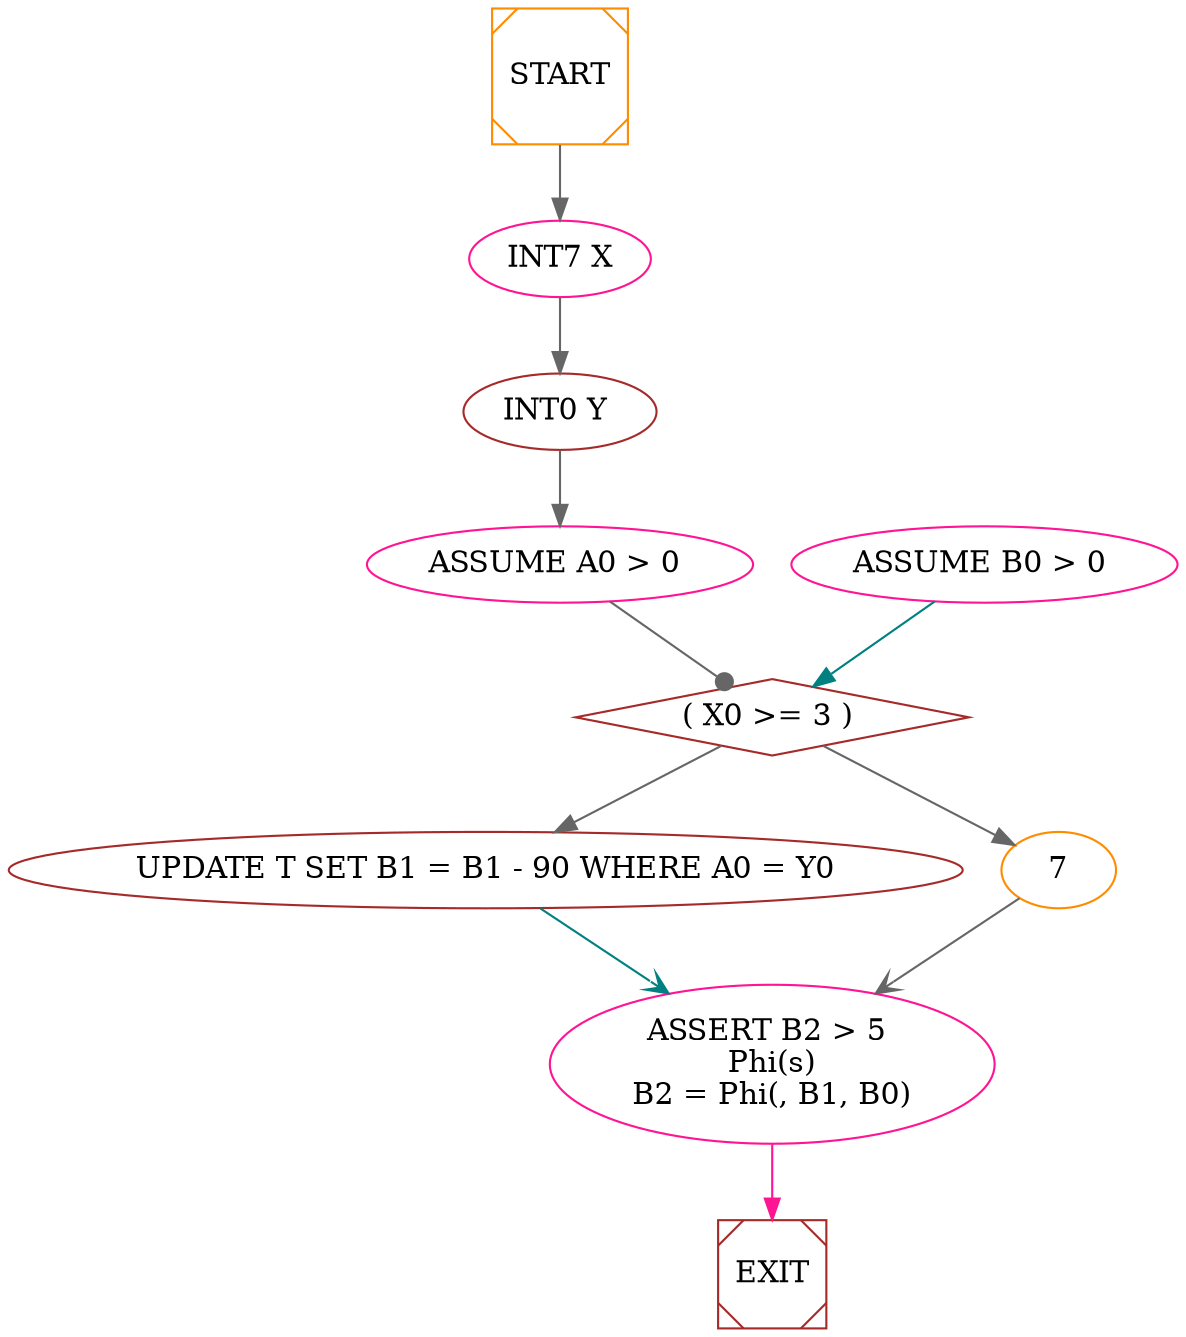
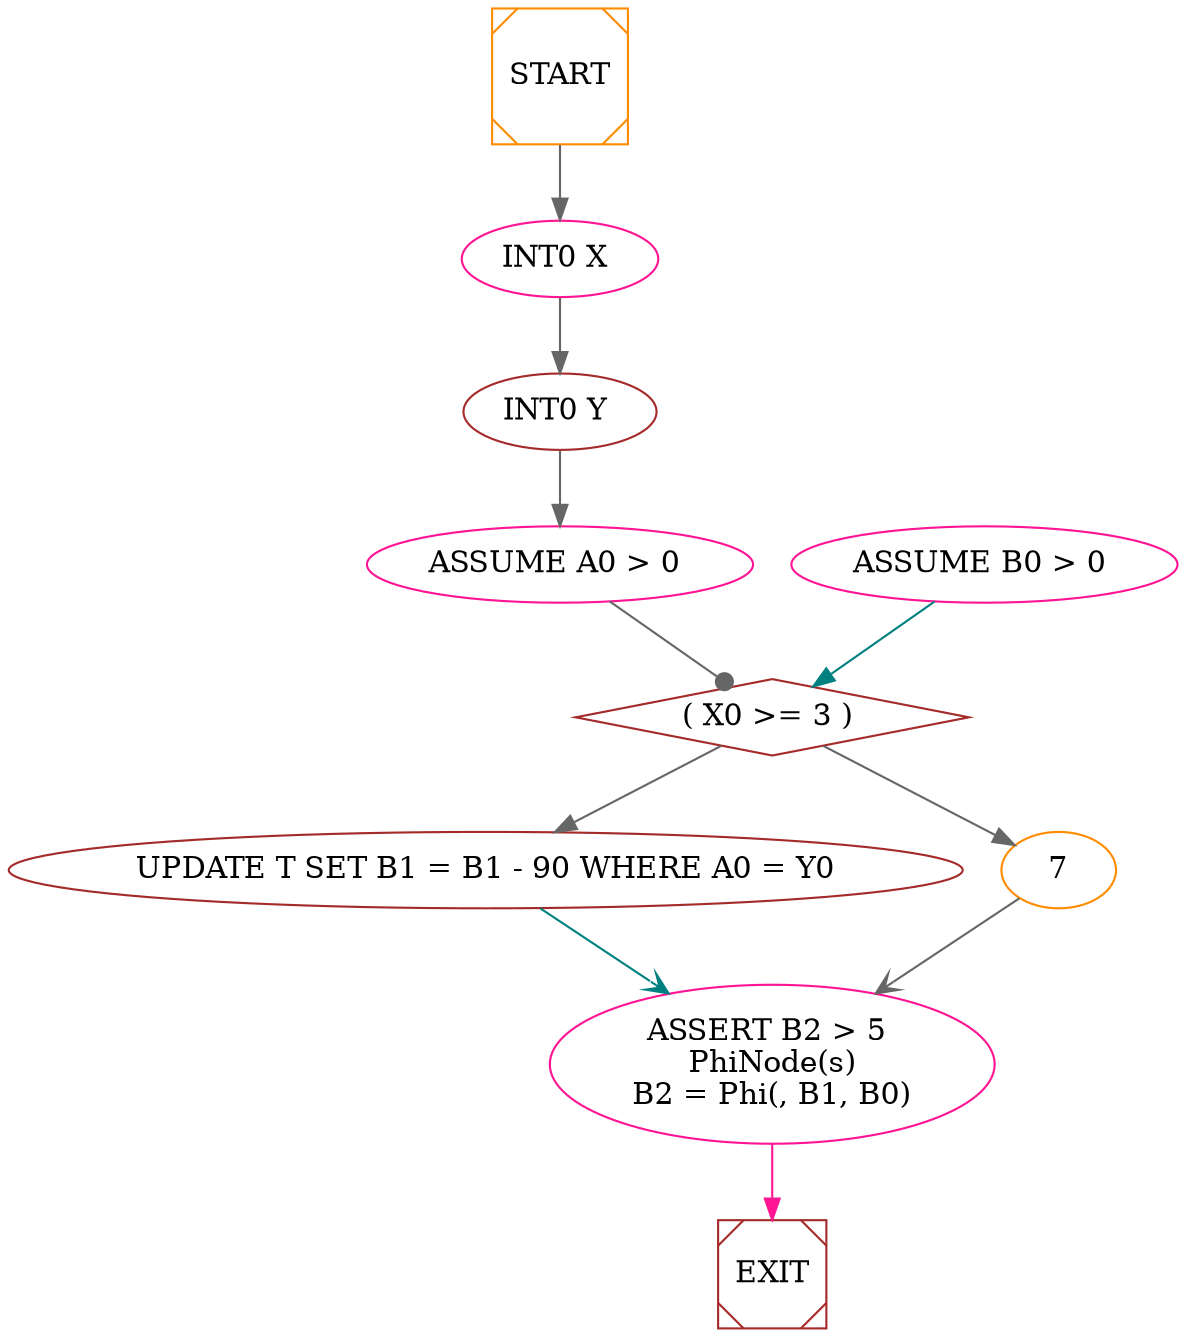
node "INT7 X": label "INT7 X" -> "INT0 X"
node "ASSERT B2 > 5 Phi(s) B2 = Phi(, B1, B0)": label "ASSERT B2 > 5 Phi(s) B2 = Phi(, B1, B0)" -> "ASSERT B2 > 5 PhiNode(s) B2 = Phi(, B1, B0)"
